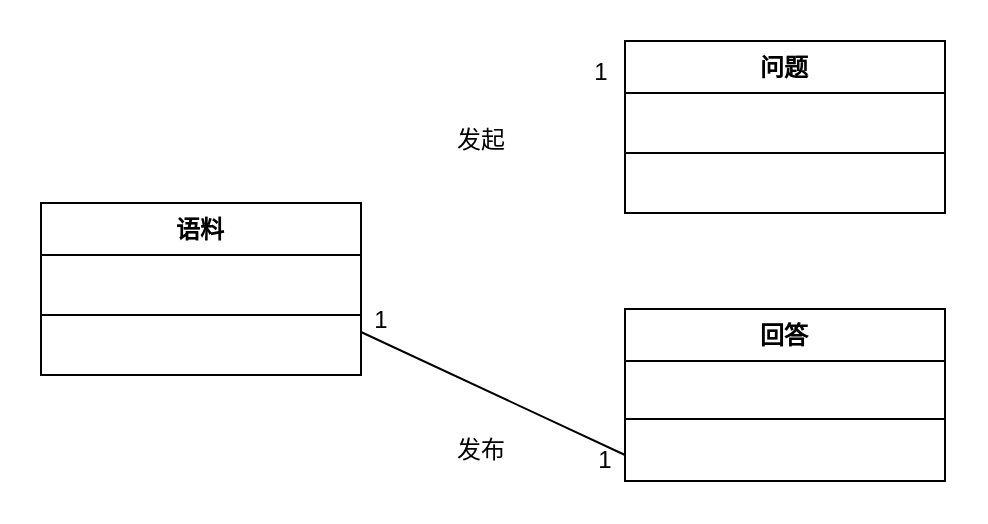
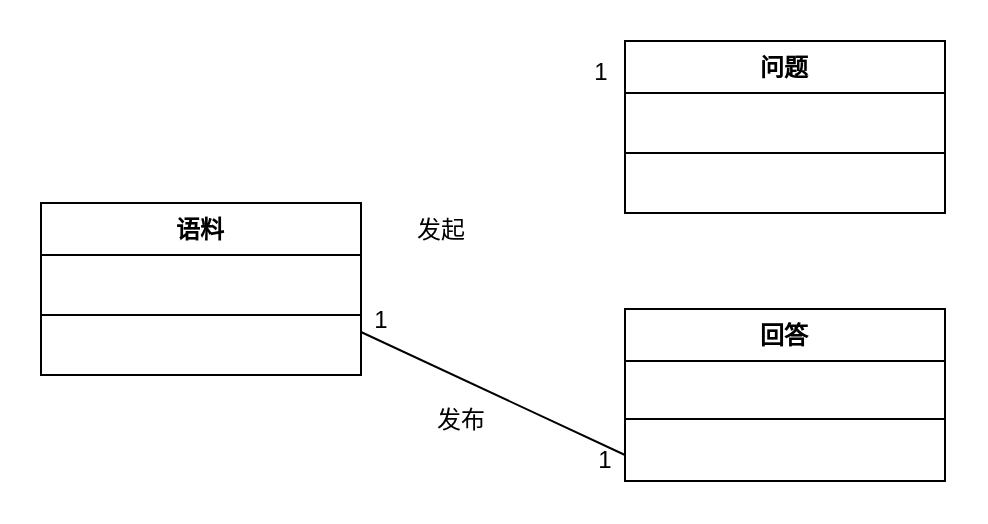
node "发起": moved (481, 141) -> (441, 231)
node "发布": moved (481, 451) -> (461, 421)
